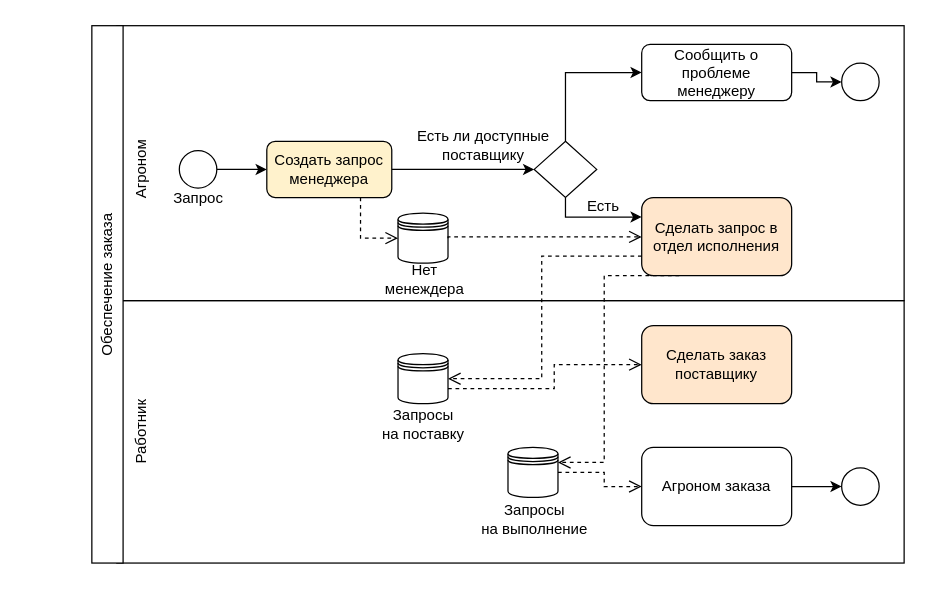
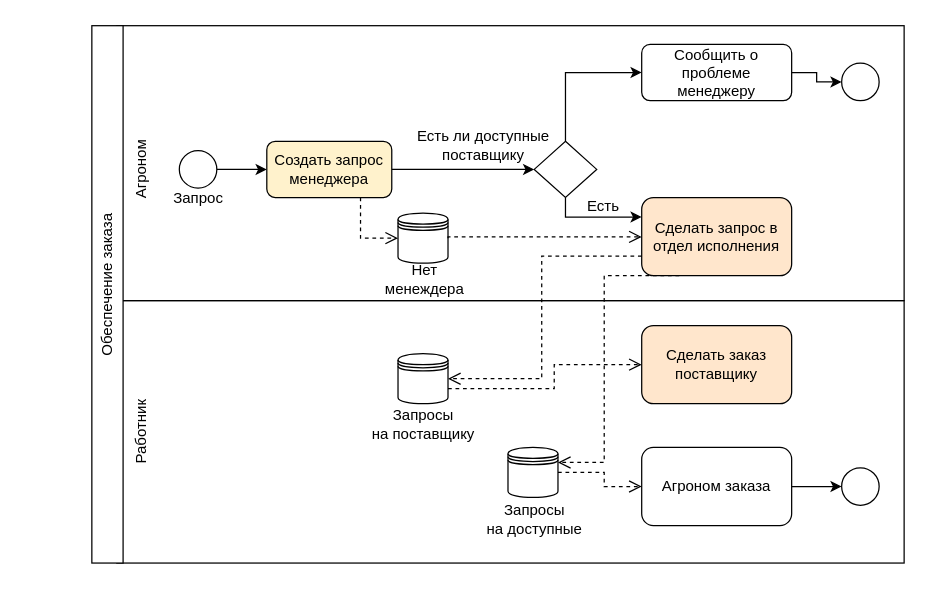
node "Запросы на поставку": label "Запросы на поставку" -> "Запросы на поставщику"
node "Запросы на выполнение": label "Запросы на выполнение" -> "Запросы на доступные"
